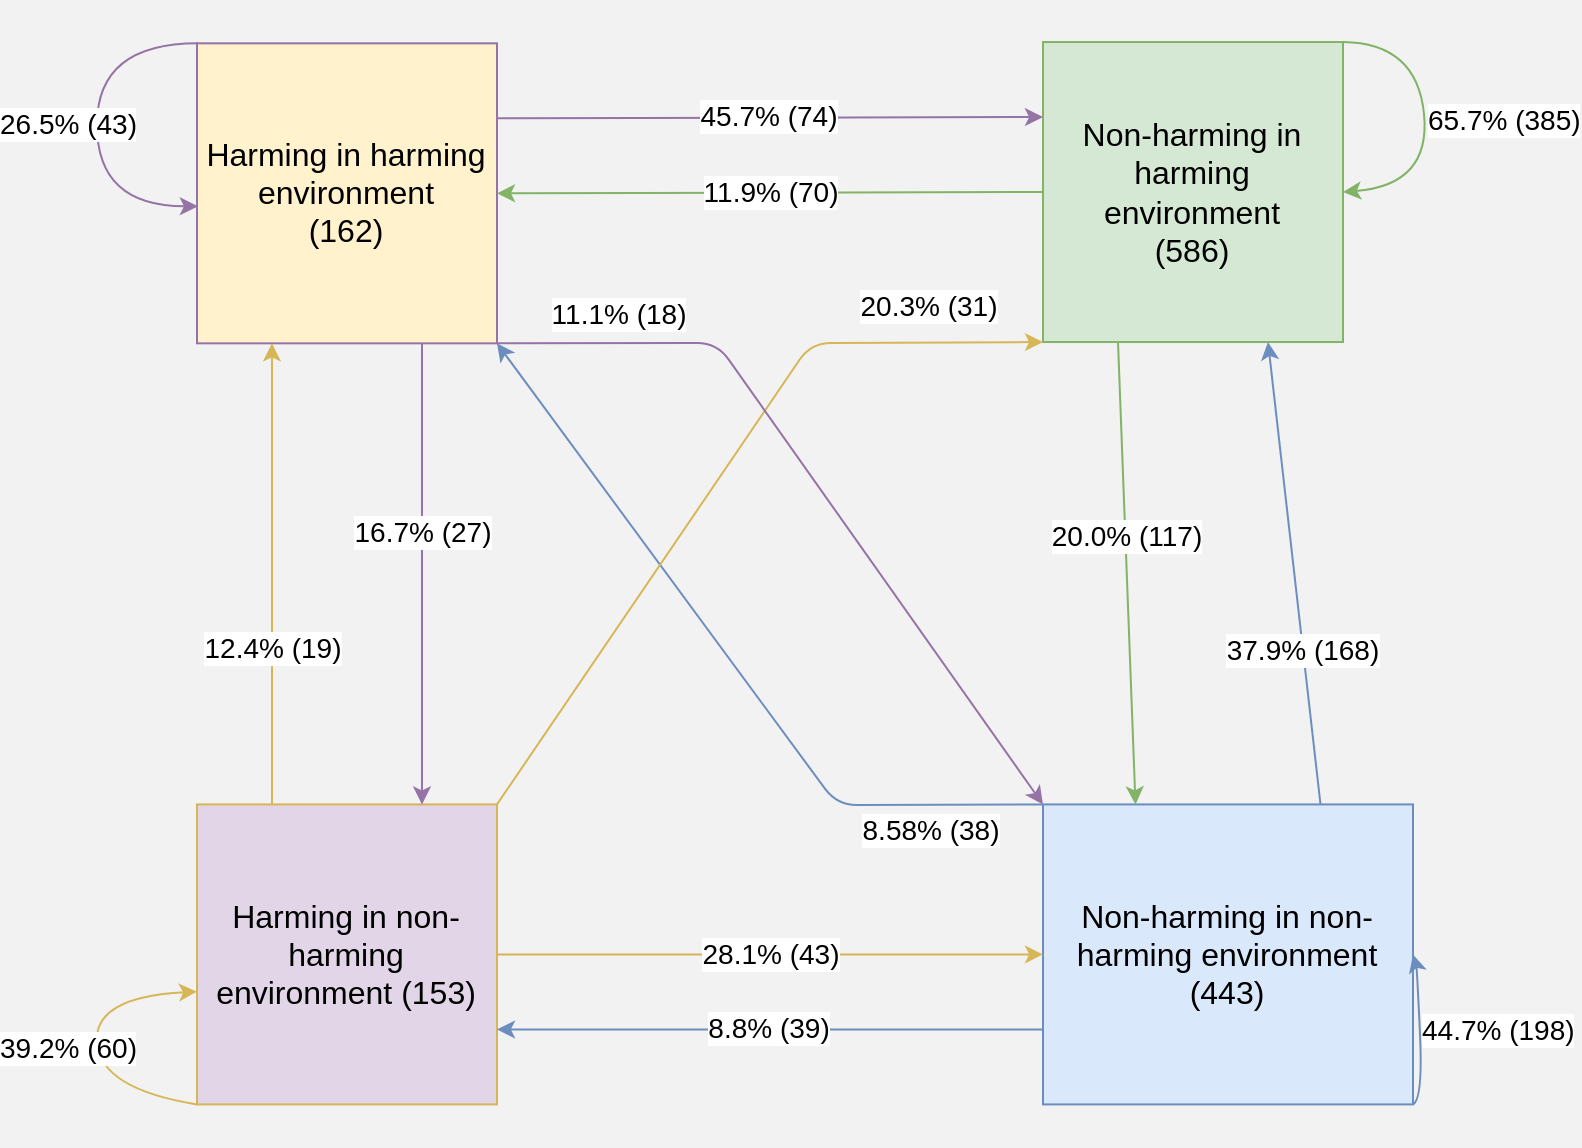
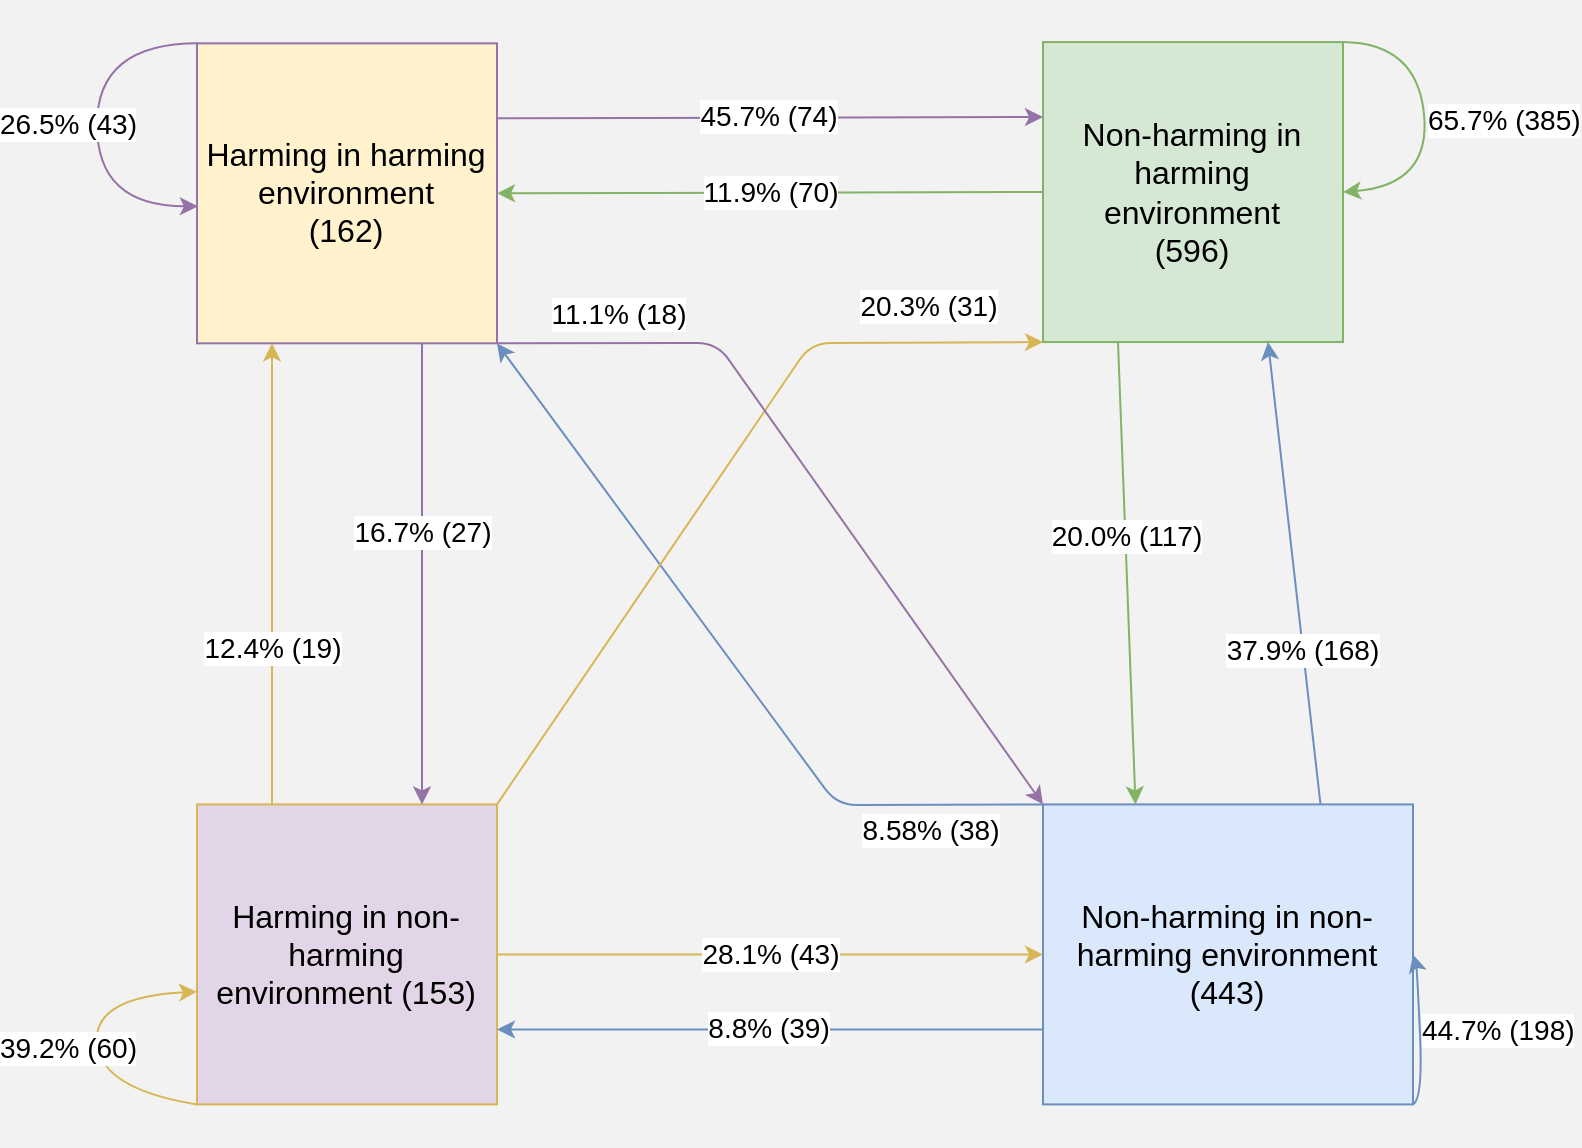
node "Non-harming in harming environment (586)": label "Non-harming in harming environment (586)" -> "Non-harming in harming environment (596)"
